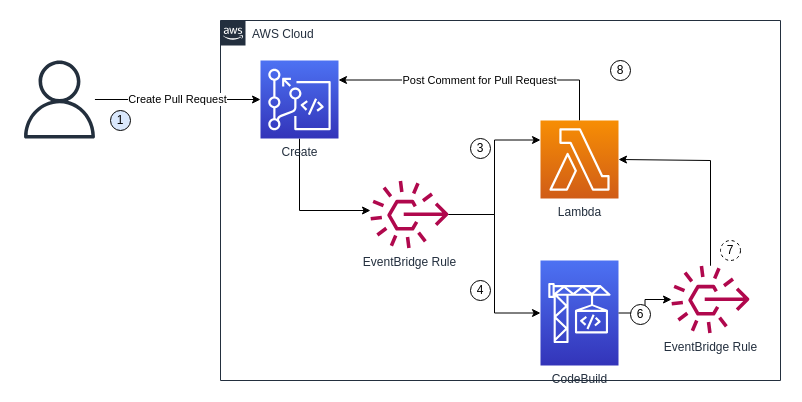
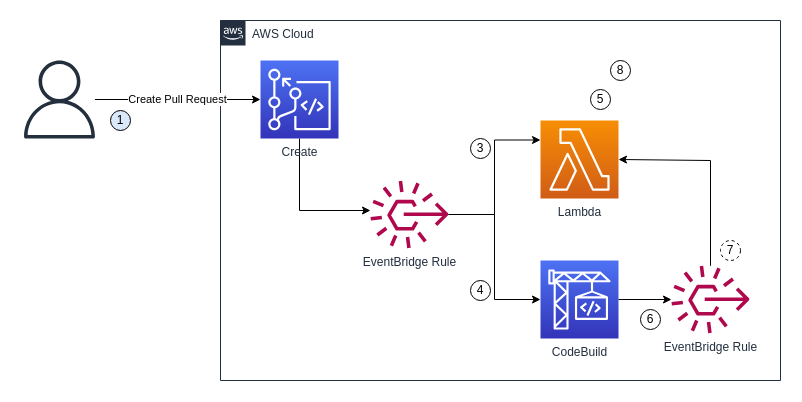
edge "Lambda" -> "Create": removed, label "Post Comment for Pull Request"
node "5": added
node "CodeBuild": size 78x105 -> 78x78
node "6": moved (641, 315) -> (651, 320)
